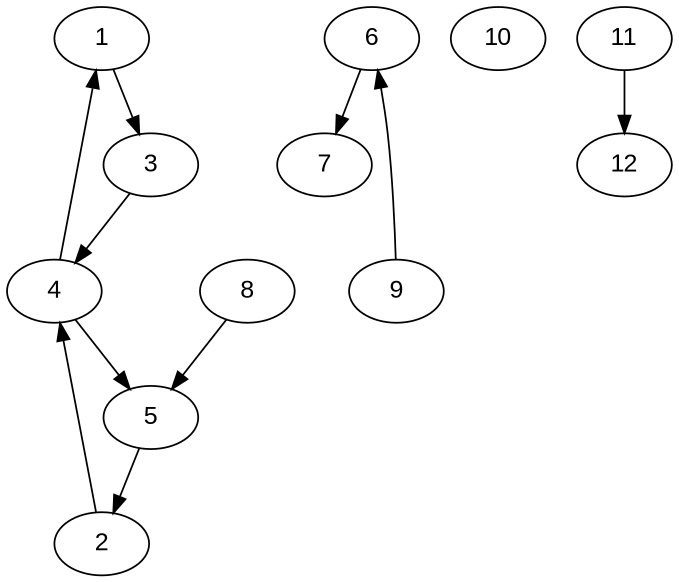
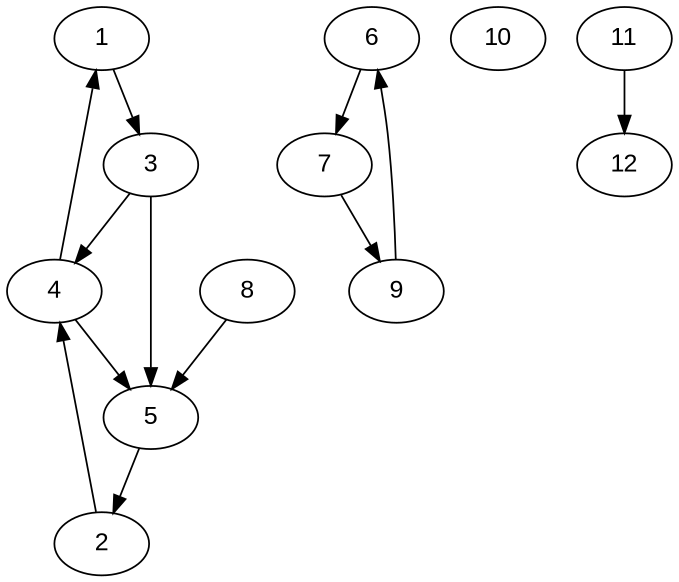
edge "7" -> "9": added
edge "3" -> "5": added
